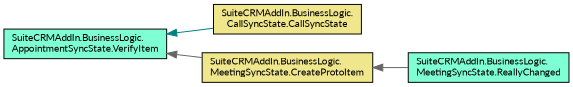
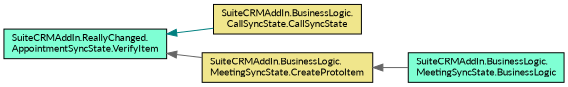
node "SuiteCRMAddIn.BusinessLogic. AppointmentSyncState.VerifyItem": label "SuiteCRMAddIn.BusinessLogic. AppointmentSyncState.VerifyItem" -> "SuiteCRMAddIn.ReallyChanged. AppointmentSyncState.VerifyItem"
node "SuiteCRMAddIn.BusinessLogic. MeetingSyncState.ReallyChanged": label "SuiteCRMAddIn.BusinessLogic. MeetingSyncState.ReallyChanged" -> "SuiteCRMAddIn.BusinessLogic. MeetingSyncState.BusinessLogic"
